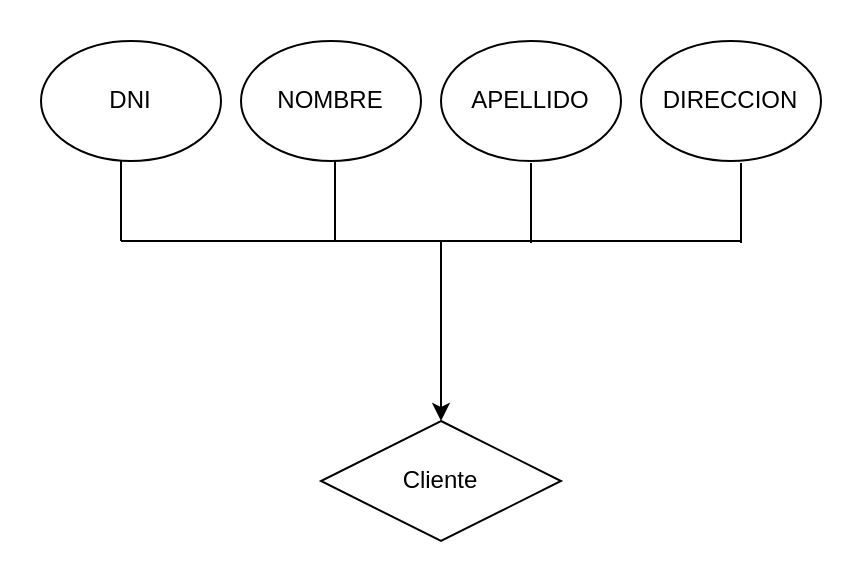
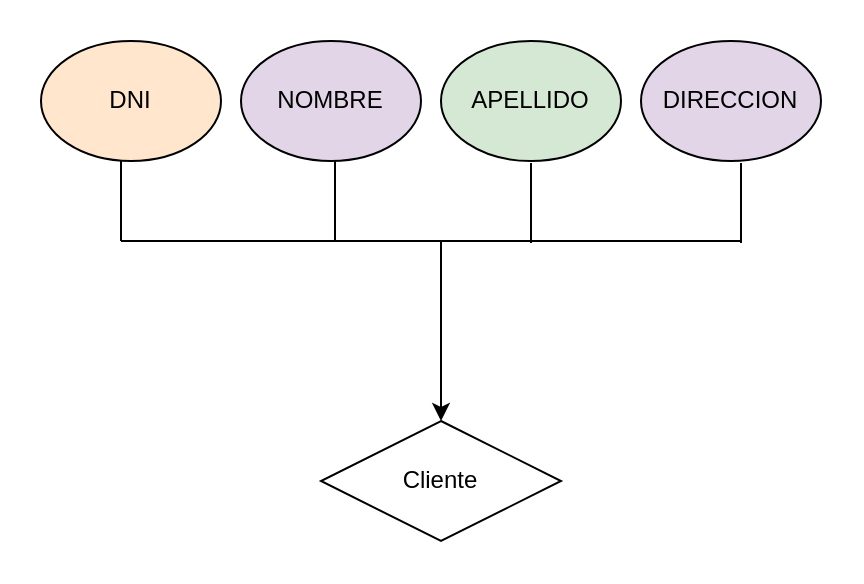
node "DNI": fillcolor #ffffff -> #ffe6cc
node "NOMBRE": fillcolor #ffffff -> #e1d5e7
node "APELLIDO": fillcolor #ffffff -> #d5e8d4
node "DIRECCION": fillcolor #ffffff -> #e1d5e7
